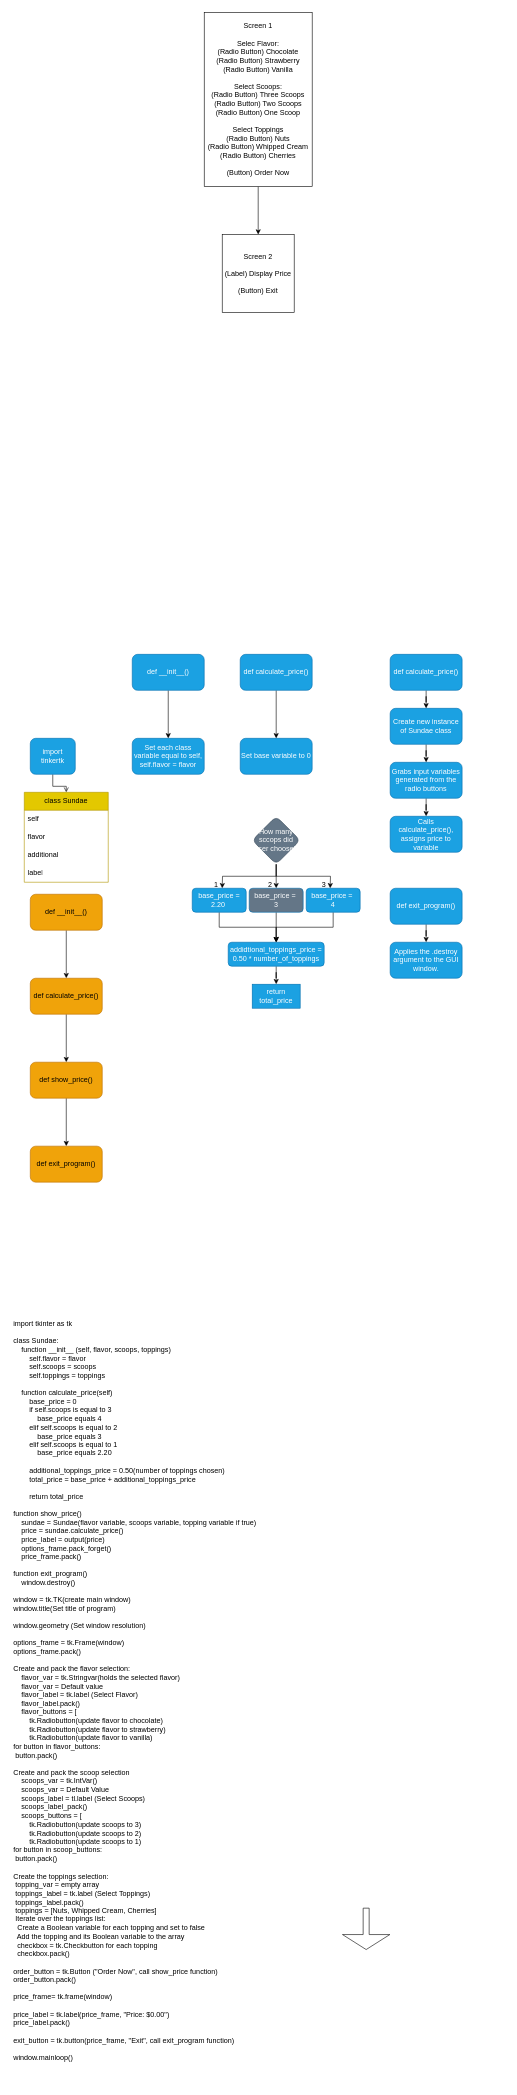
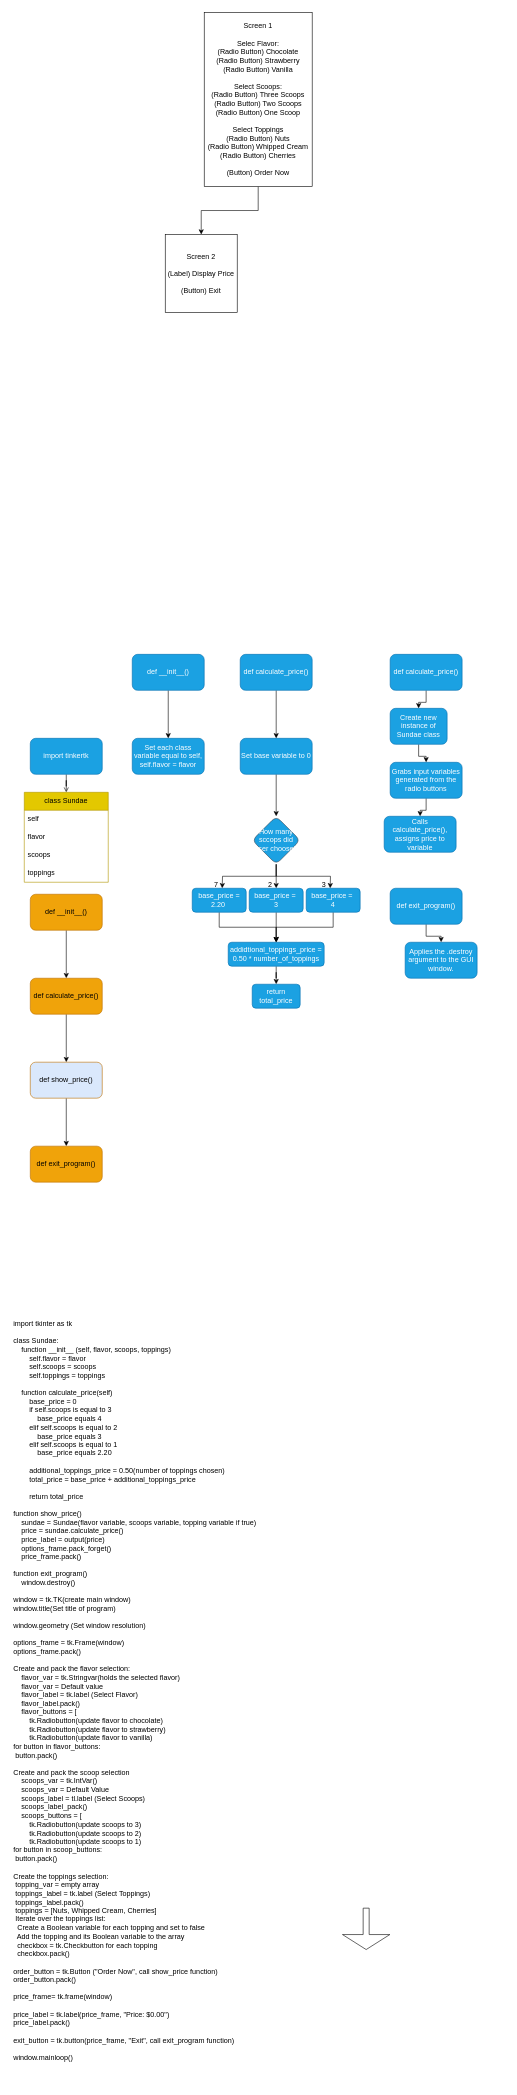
node "Screen 2 (Label) Display Price (Button) Exit": moved (258, 273) -> (201, 273)
node "Create new instance of Sundae class": size 72x36 -> 57x36
node "import tinkertk": size 45x36 -> 72x36
edge "Set base variable to 0" -> "How many sccops did user choose?": added
node "Calls calculate_price(), assigns price to variable": moved (426, 834) -> (420, 834)
node "How many sccops did user choose?": fillcolor #647687 -> #1ba1e2
node "additional": label "additional" -> "scoops"
node "label": label "label" -> "toppings"
node "1": label "1" -> "7"
node "base_price = 3": fillcolor #647687 -> #1ba1e2
node "Applies the .destroy argument to the GUI window.": moved (426, 960) -> (441, 960)
node "return total_price": shape rectangle -> rounded rectangle
node "def show_price()": fillcolor #f0a30a -> #dae8fc
